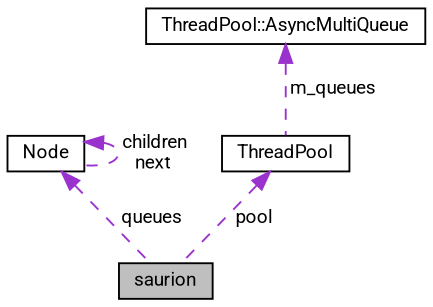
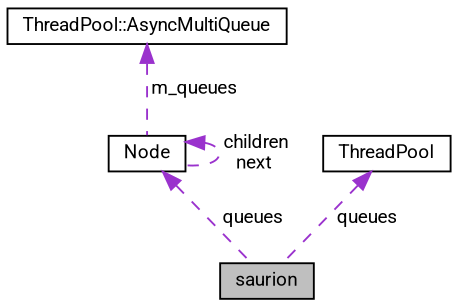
edge "ThreadPool" -> "ThreadPool::AsyncMultiQueue": now "Node" -> "ThreadPool::AsyncMultiQueue"
edge "saurion" -> "ThreadPool": label " pool" -> " queues"
